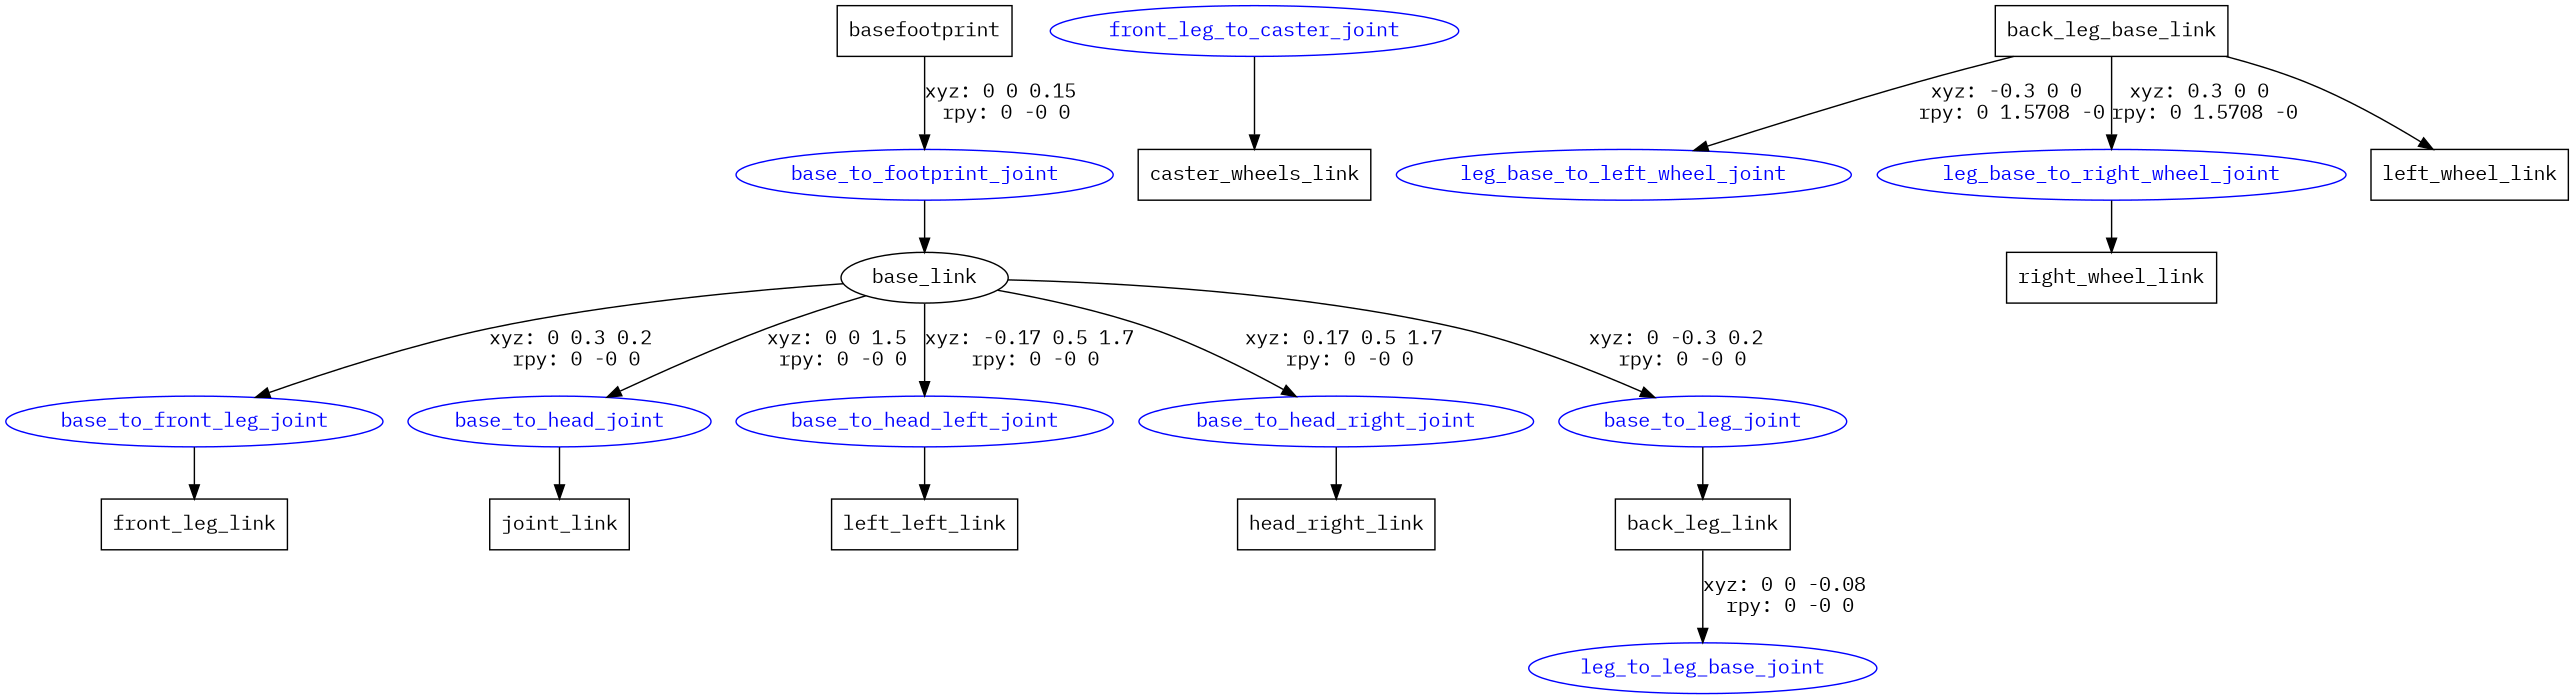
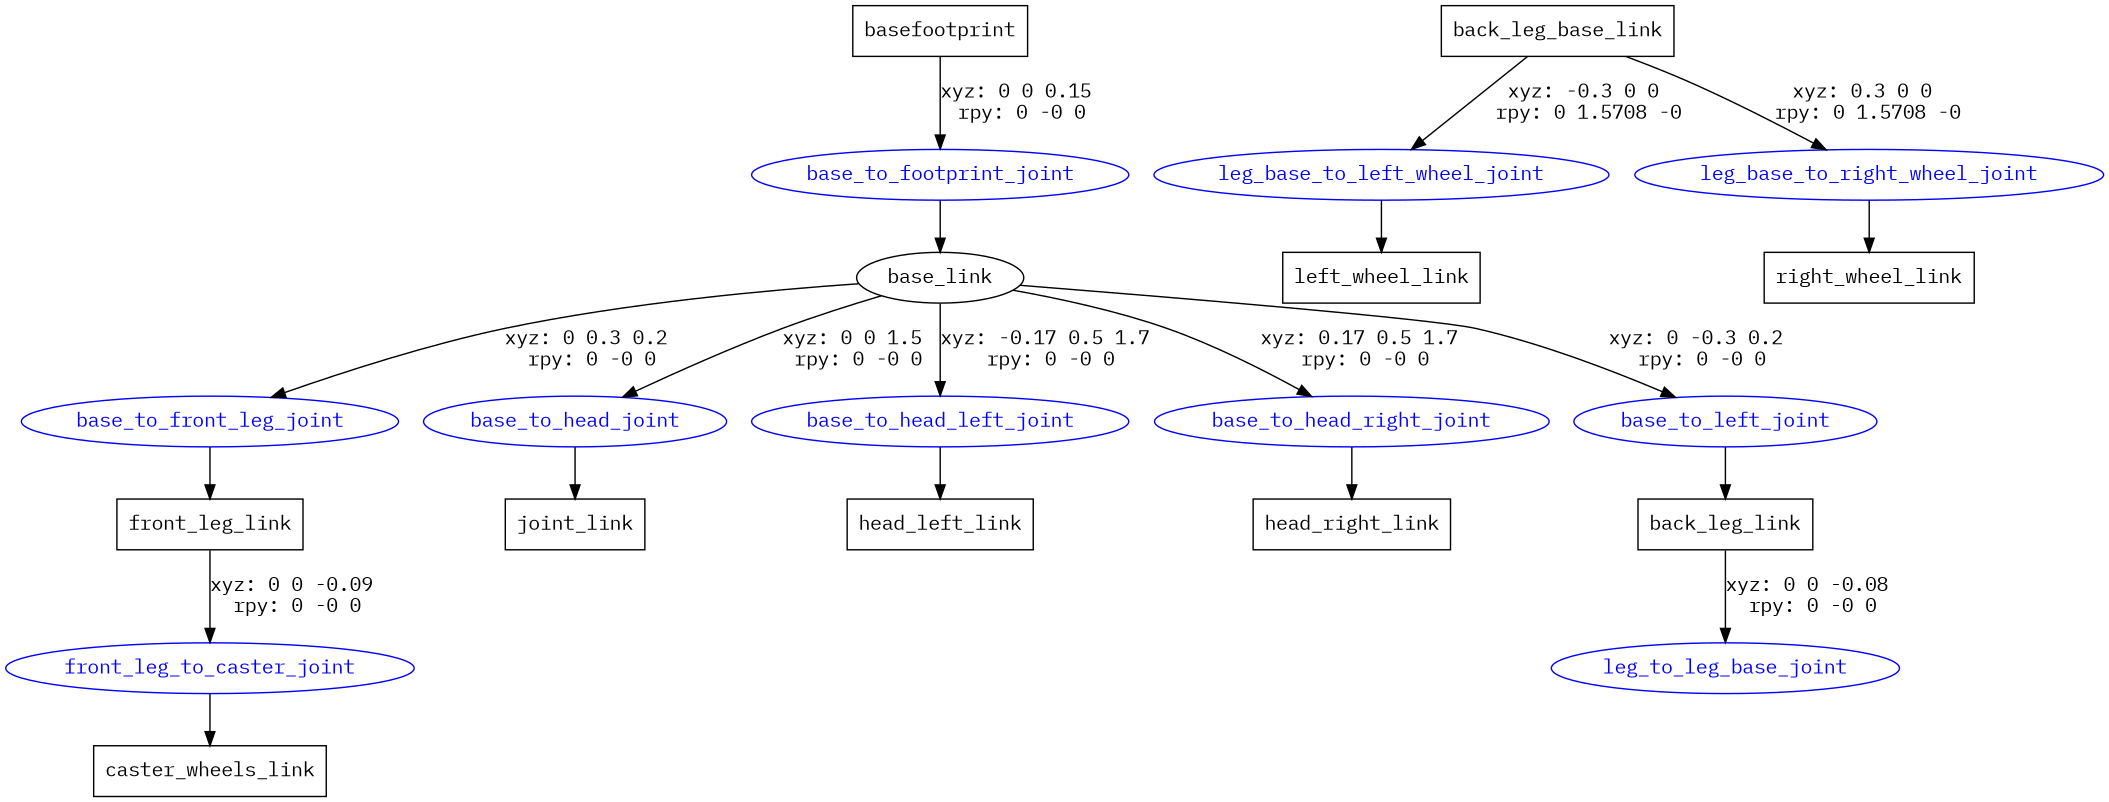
edge "back_leg_base_link" -> "left_wheel_link": now "leg_base_to_left_wheel_joint" -> "left_wheel_link"
node "base_to_leg_joint": label "base_to_leg_joint" -> "base_to_left_joint"
node "left_left_link": label "left_left_link" -> "head_left_link"
edge "front_leg_link" -> "front_leg_to_caster_joint": added, label "xyz: 0 0 -0.09 rpy: 0 -0 0"
